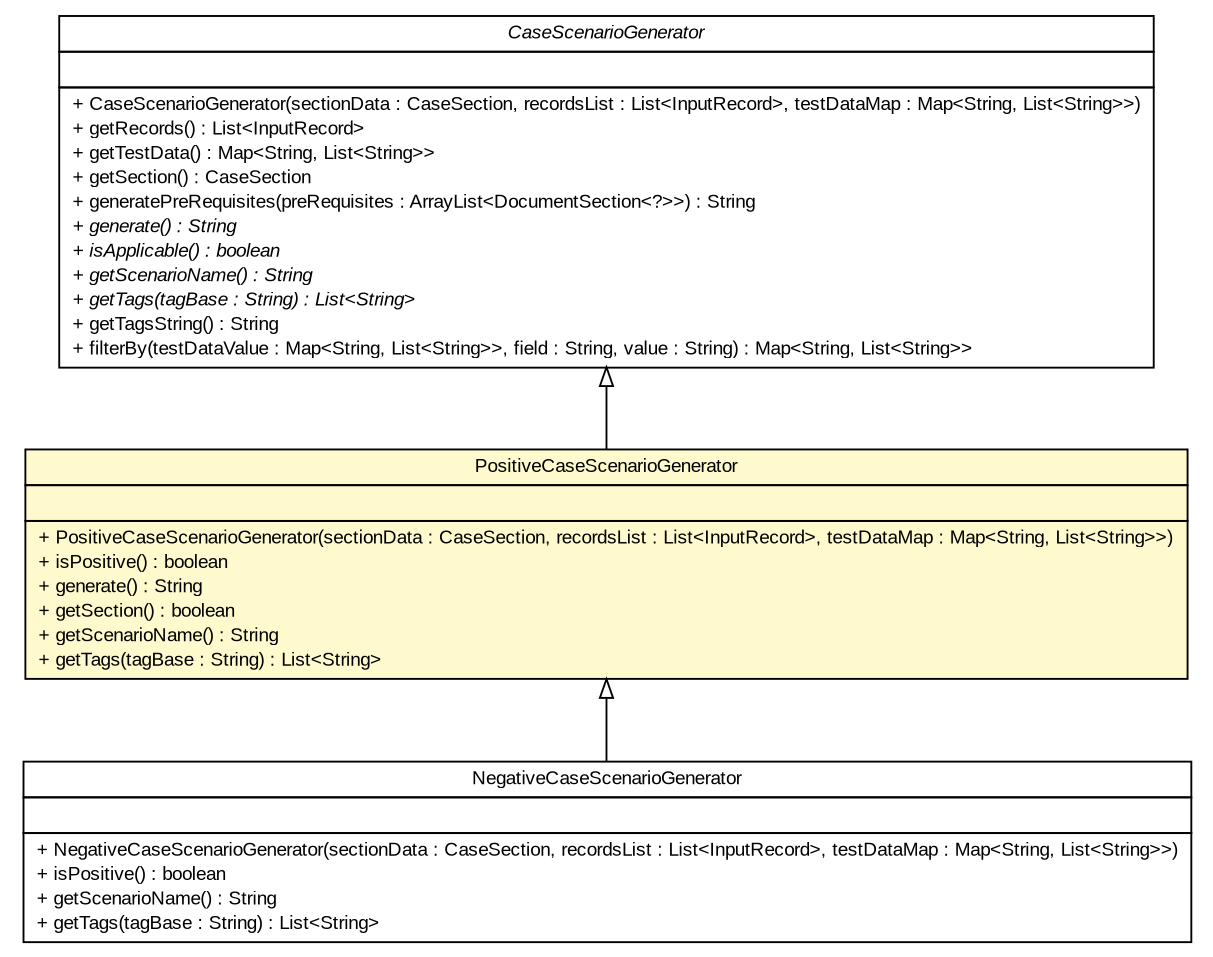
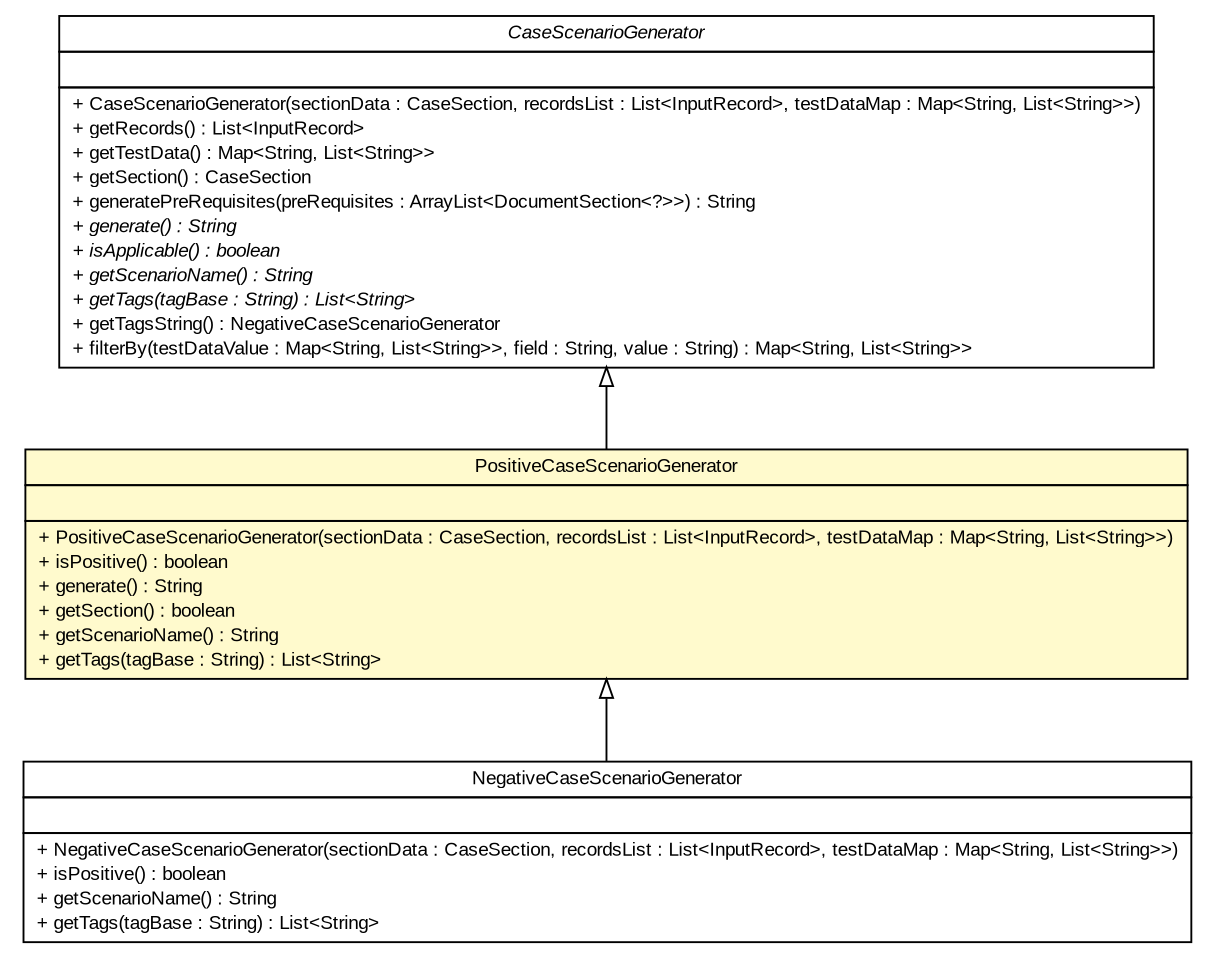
node "CaseScenarioGenerator": text "+ getTagsString() : String" -> "+ getTagsString() : NegativeCaseScenarioGenerator"
